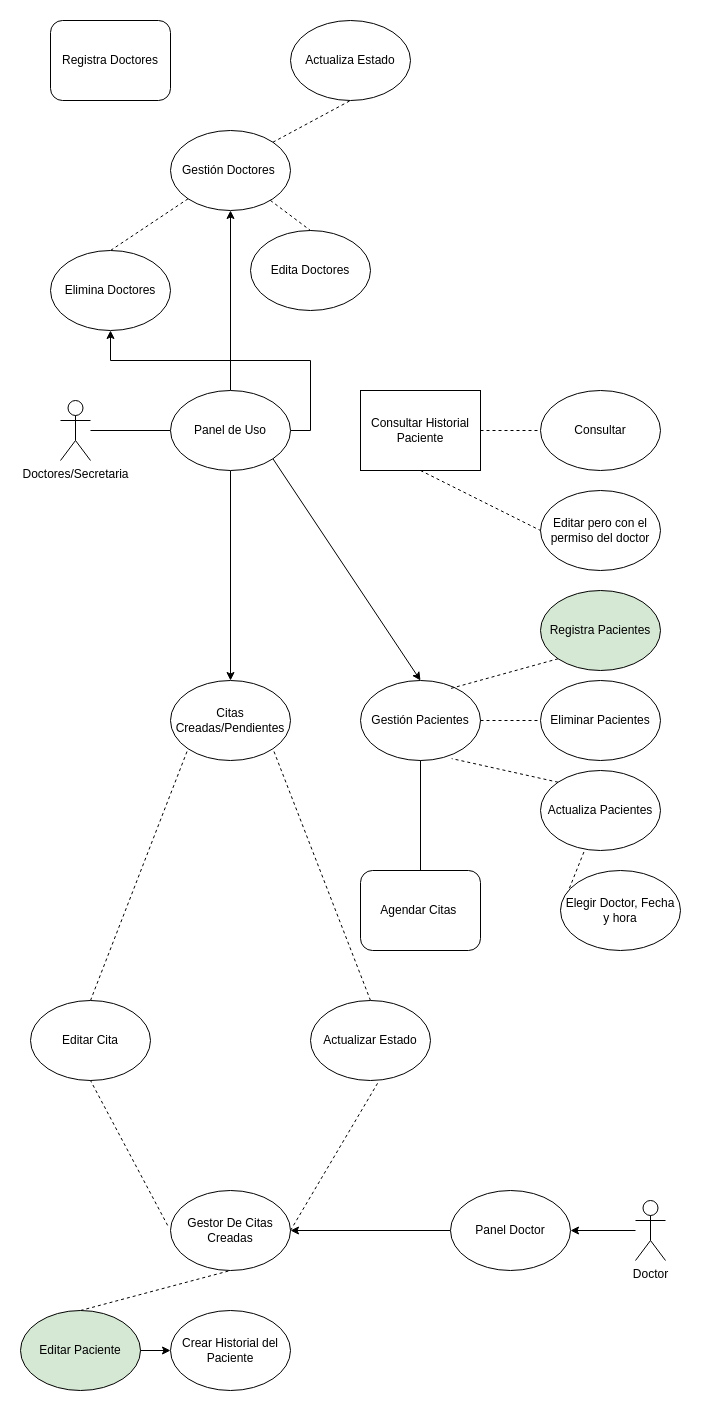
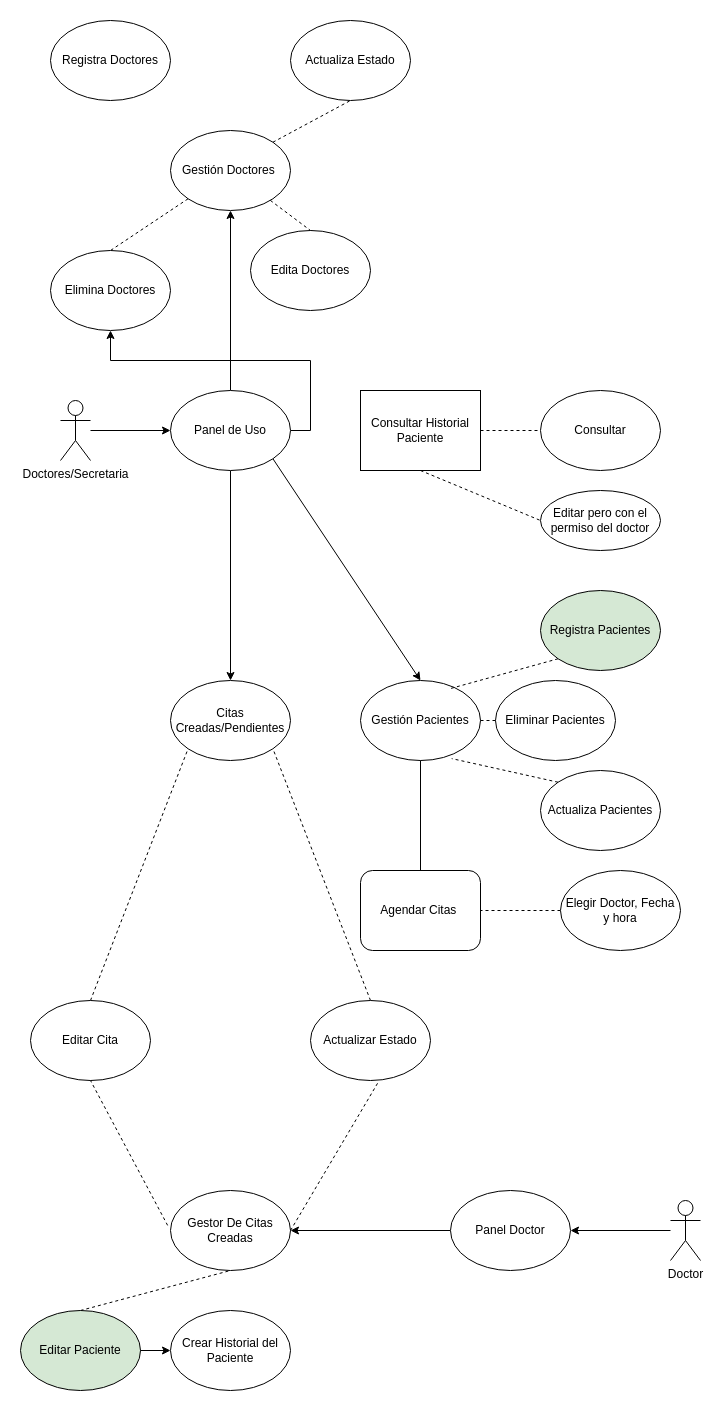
node "Registra Doctores": shape rounded rectangle -> ellipse
edge "Doctores/Secretaria" -- "Panel de Uso": arrowhead none -> classic
node "Editar pero con el permiso del doctor": size 120x80 -> 120x60
node "Eliminar Pacientes": moved (601, 721) -> (556, 721)
edge "Actualiza Pacientes" -- "Elegir Doctor, Fecha y hora": now "Agendar Citas" -- "Elegir Doctor, Fecha y hora"
node "Doctor": moved (651, 1231) -> (686, 1231)
